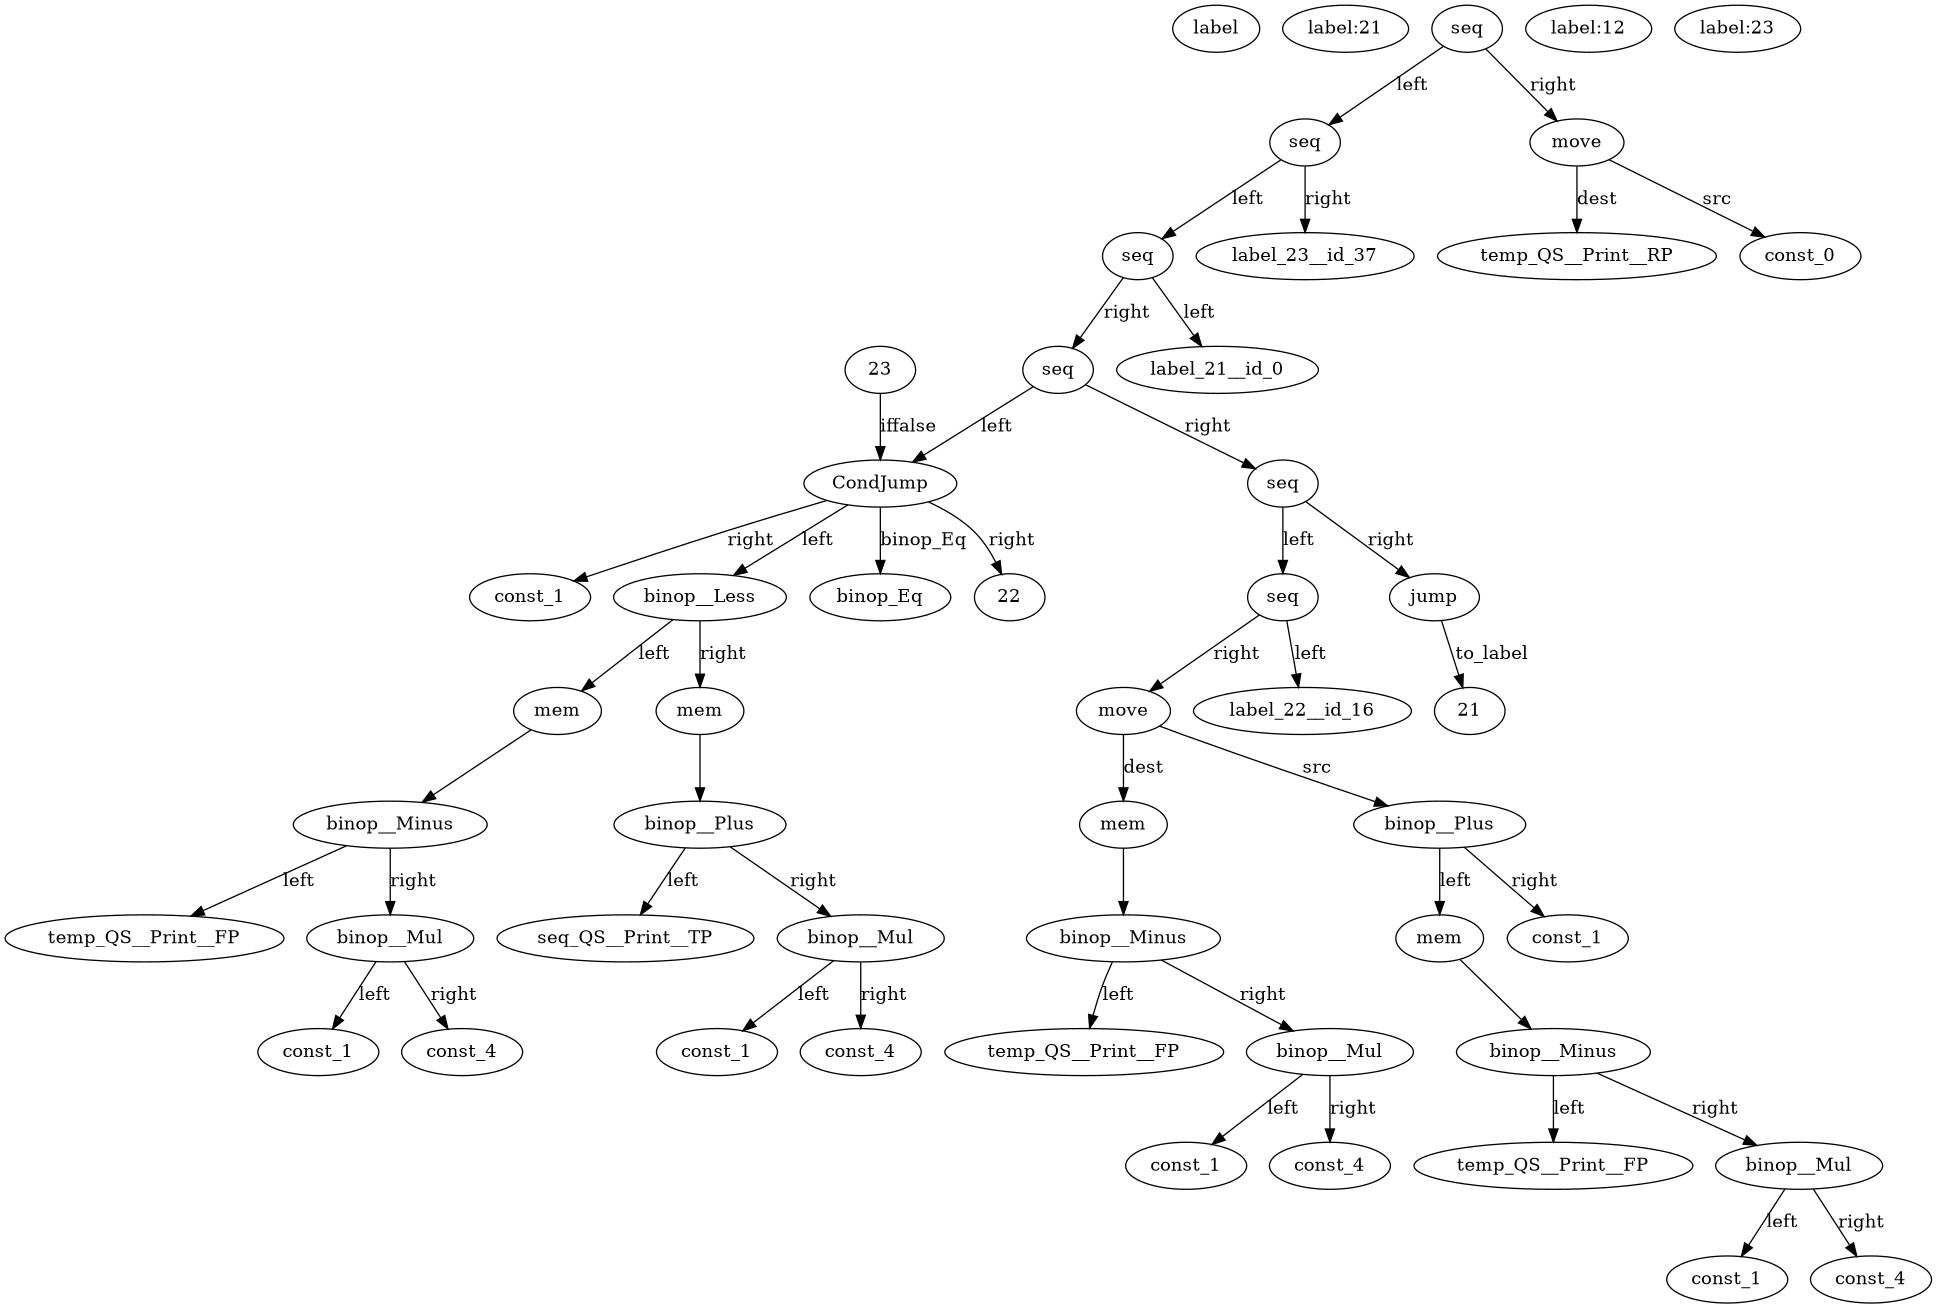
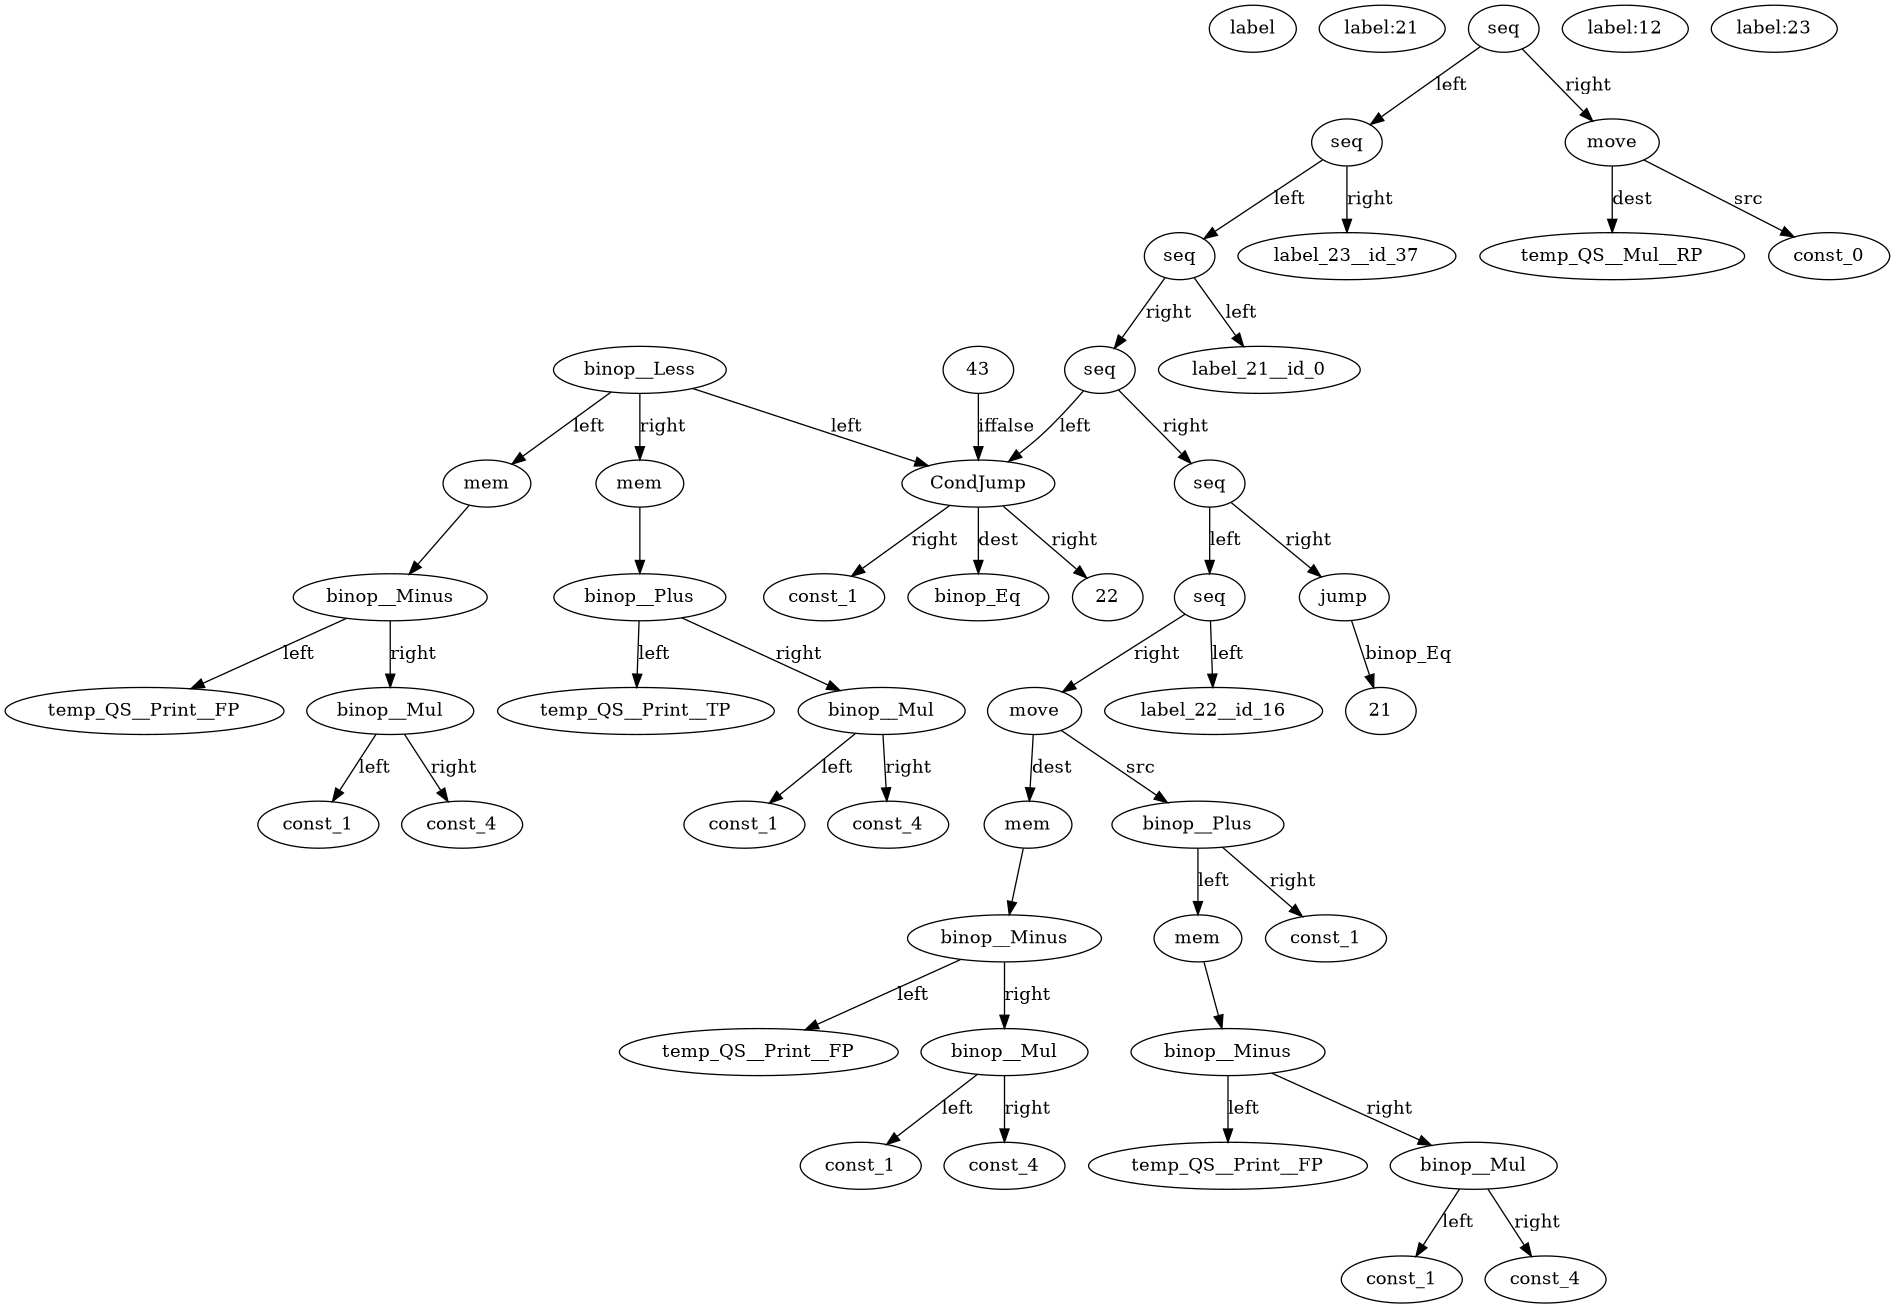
node "temp_QS__Print__RP": label "temp_QS__Print__RP" -> "temp_QS__Mul__RP"
node "23": label "23" -> "43"
edge "CondJump" -> "binop__Less": reversed
edge "CondJump" -> "binop_Eq": label "binop_Eq" -> "dest"
edge "jump" -> "21": label "to_label" -> "binop_Eq"
node "seq_QS__Print__TP": label "seq_QS__Print__TP" -> "temp_QS__Print__TP"
